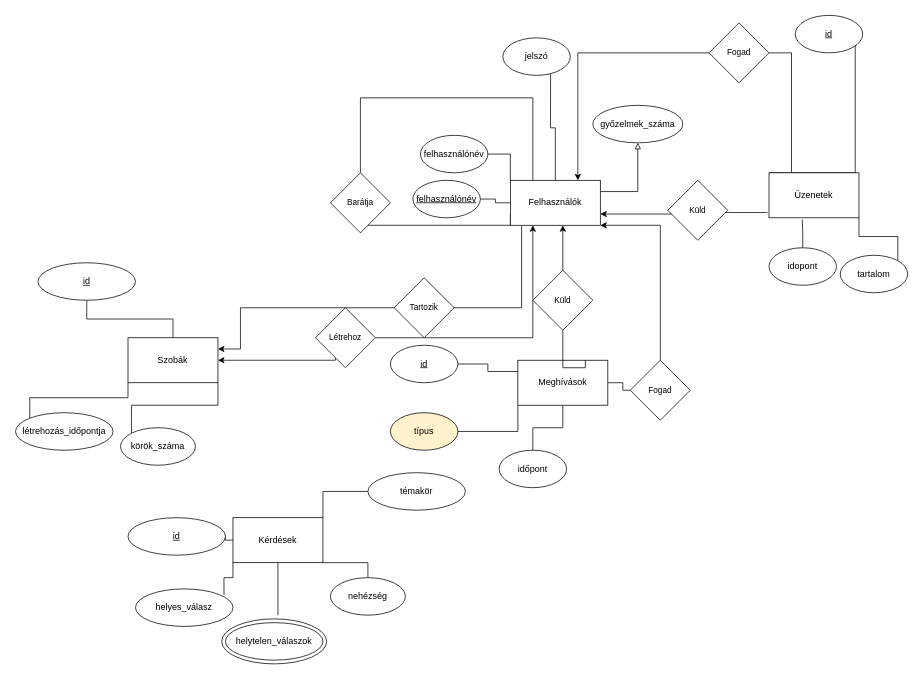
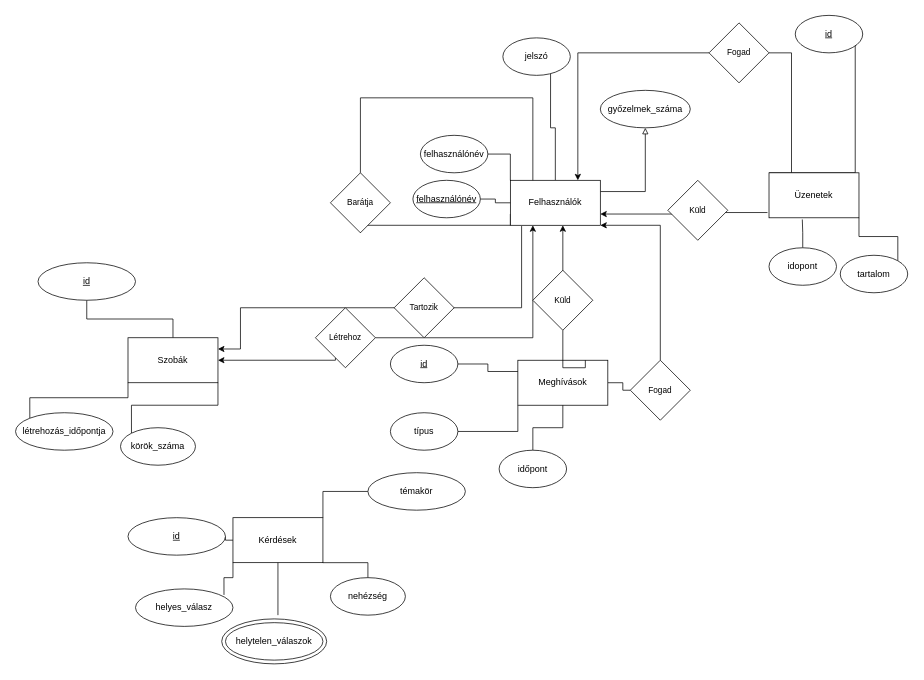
node "győzelmek_száma": moved (638, 124) -> (645, 109)
node "típus": fillcolor #fff2cc -> #ffffff
